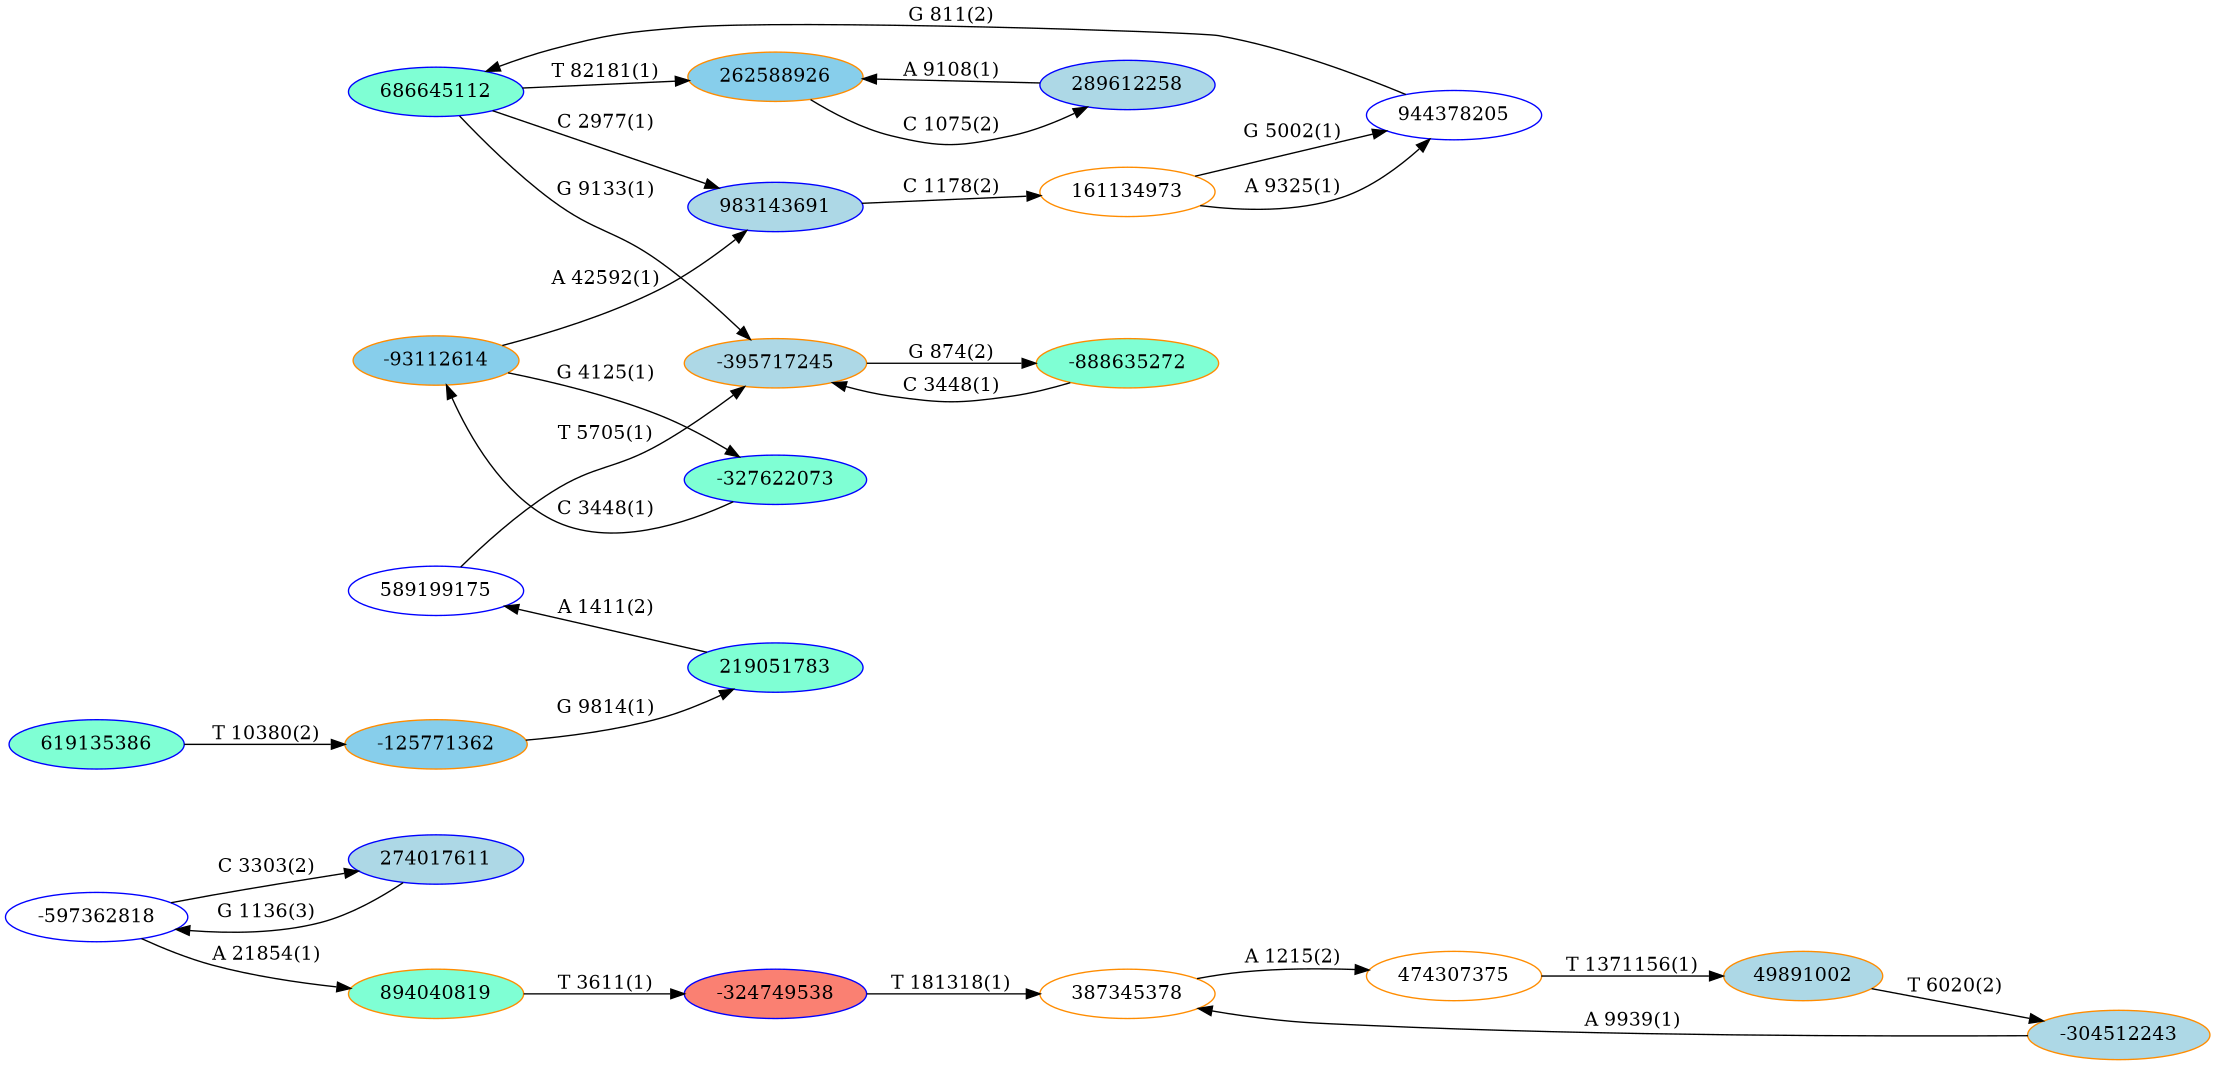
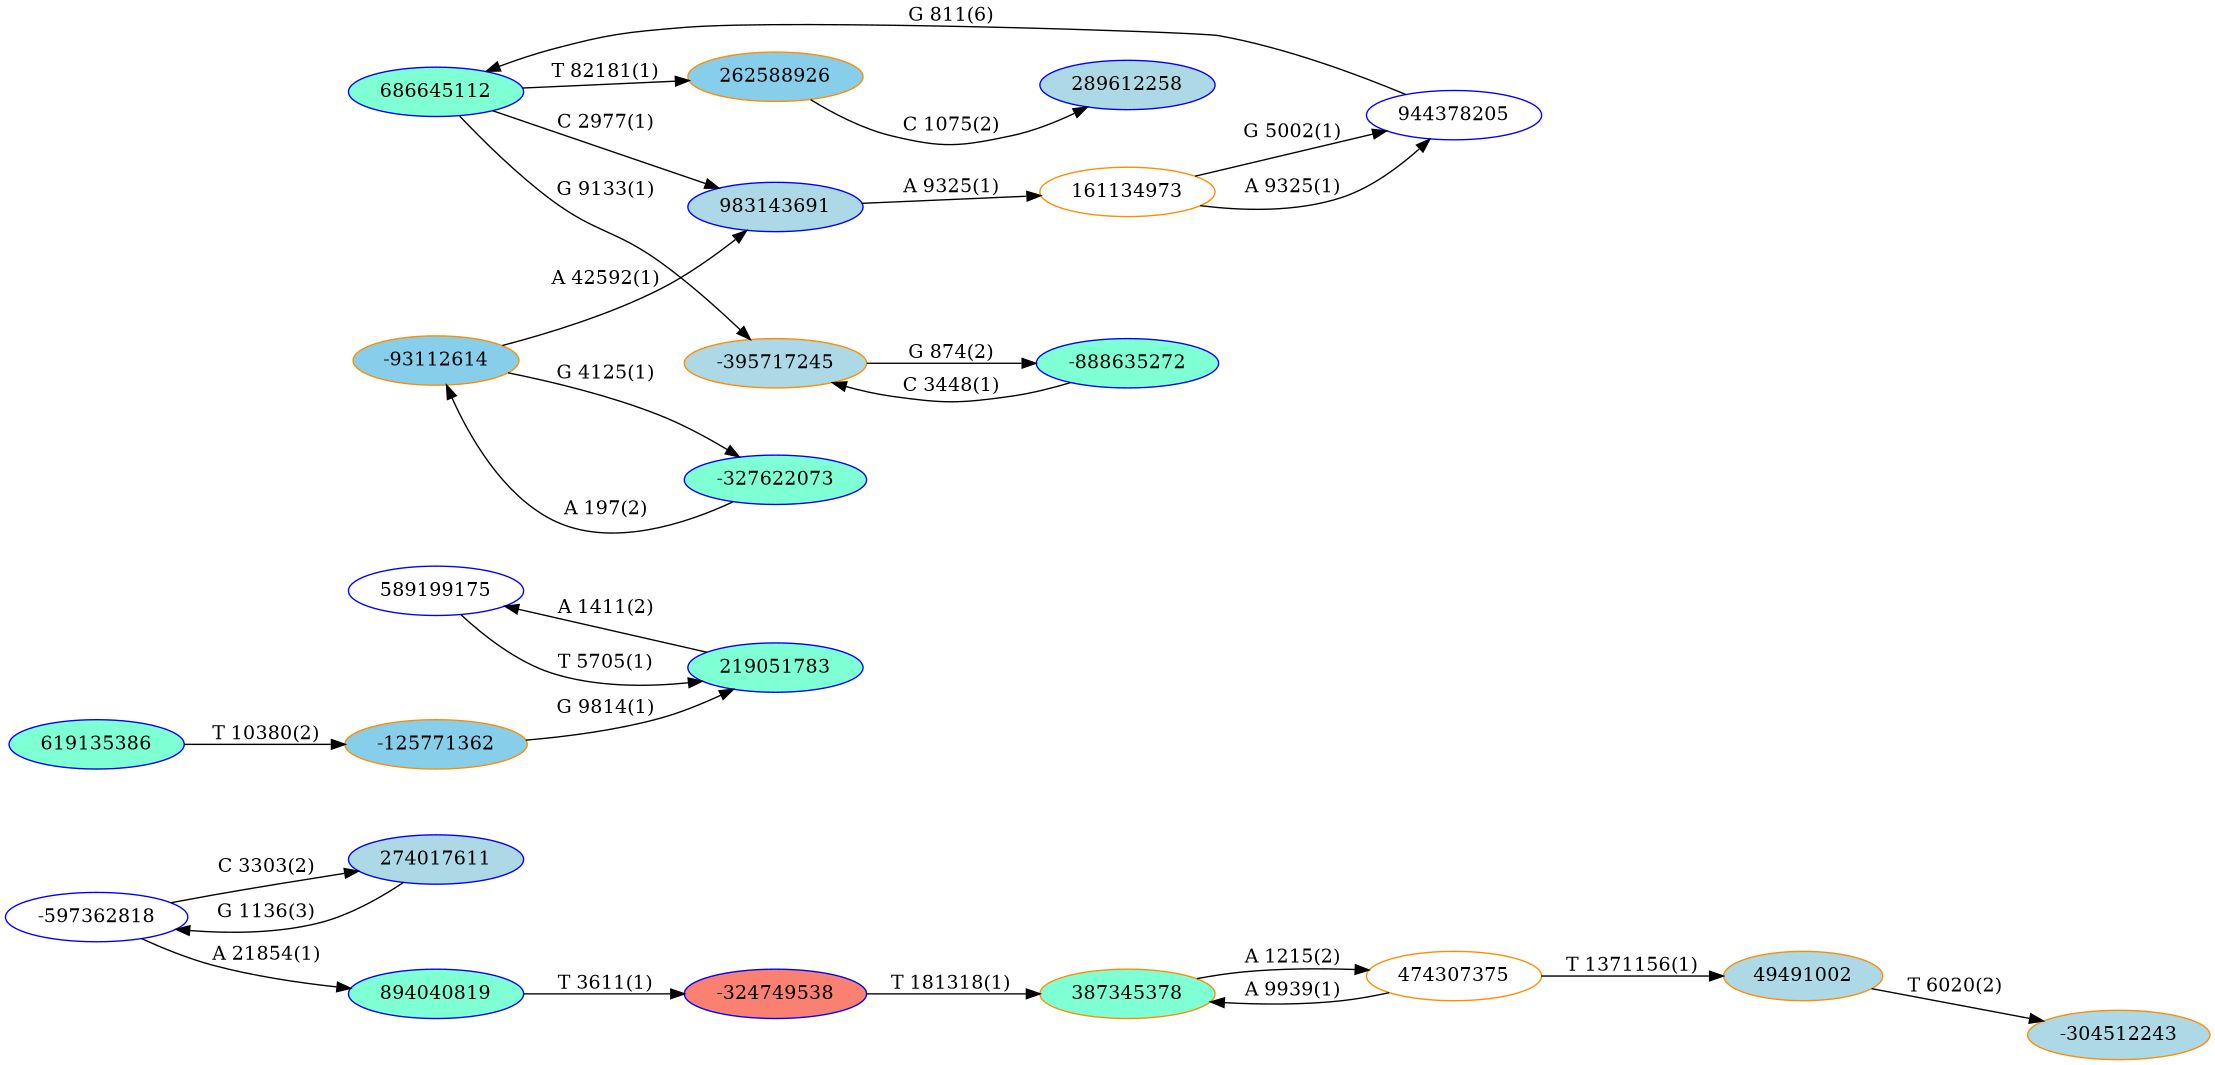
edge "944378205" -> "686645112": label "G 811(2)" -> "G 811(6)"
edge "289612258" -> "262588926": removed, label "A 9108(1)"
edge "983143691" -> "161134973": label "C 1178(2)" -> "A 9325(1)"
node "-888635272": color darkorange -> blue
edge "589199175" -> "-395717245": now "589199175" -> "219051783"
edge "-327622073" -> "-93112614": label "C 3448(1)" -> "A 197(2)"
node "49891002": label "49891002" -> "49491002"
node "894040819": color darkorange -> blue
node "387345378": fillcolor white -> aquamarine
edge "-304512243" -> "387345378": now "474307375" -> "387345378"
